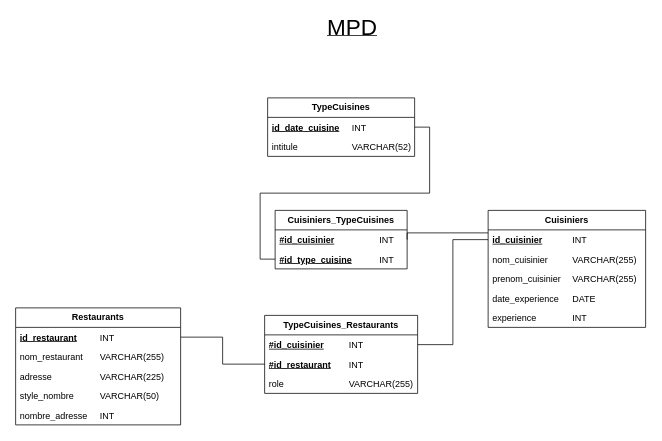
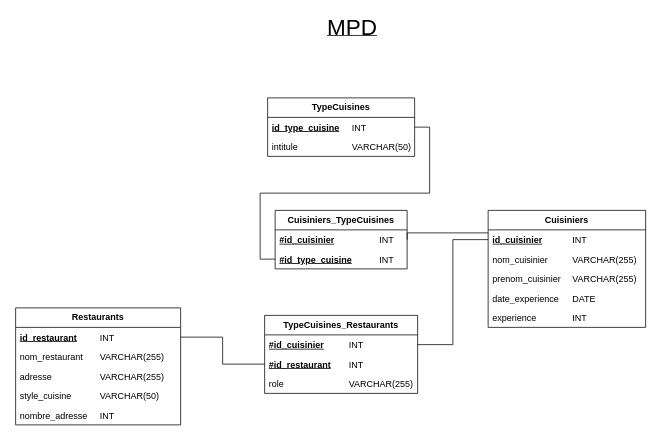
node "id_date_cuisine INT": label "id_date_cuisine INT" -> "id_type_cuisine INT"
node "intitule VARCHAR(52)": label "intitule VARCHAR(52)" -> "intitule VARCHAR(50)"
node "adresse VARCHAR(225)": label "adresse VARCHAR(225)" -> "adresse VARCHAR(255)"
node "style_nombre VARCHAR(50)": label "style_nombre VARCHAR(50)" -> "style_cuisine VARCHAR(50)"
